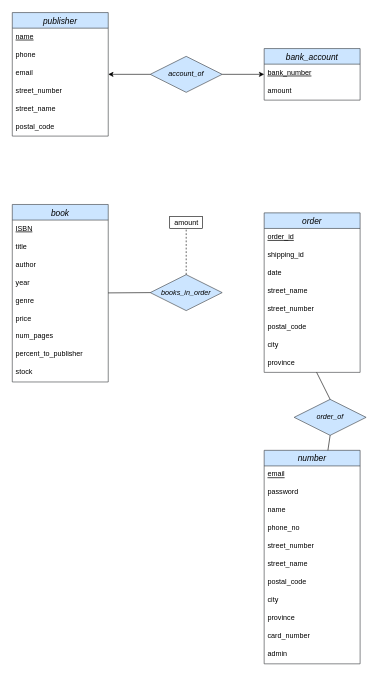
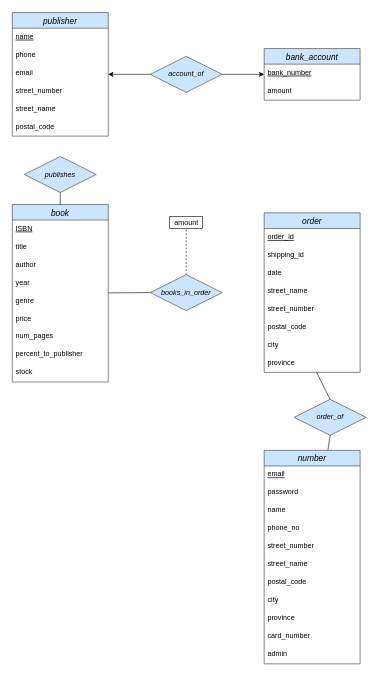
node "publishes": added
edge "publishes" -- "book": added
